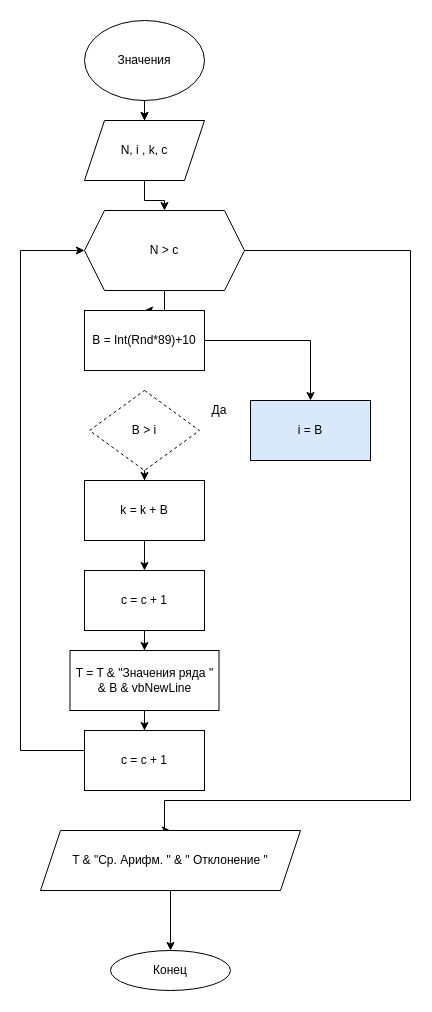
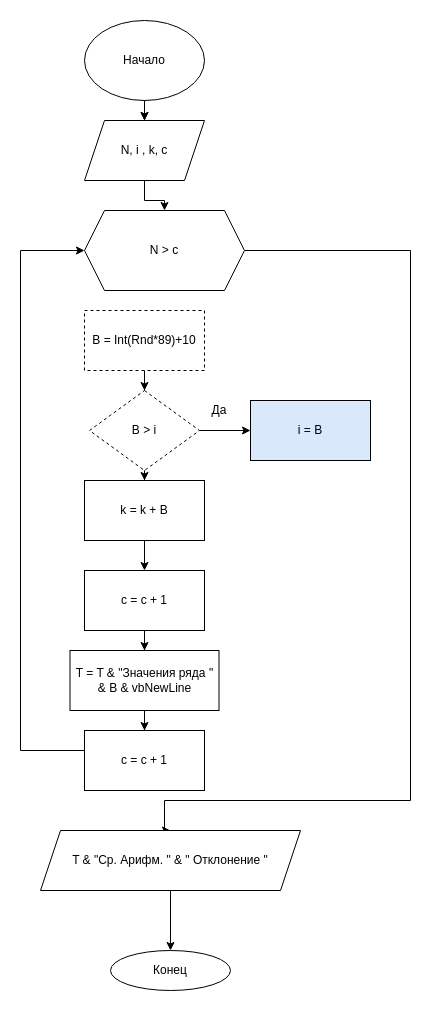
node "Значения": label "Значения" -> "Начало"
edge "N > c" -> "B = Int(Rnd*89)+10": removed
node "B = Int(Rnd*89)+10": style solid -> dashed
edge "B = Int(Rnd*89)+10" -> "i = B": now "B = Int(Rnd*89)+10" -> "B > i"
edge "B > i" -> "i = B": added
